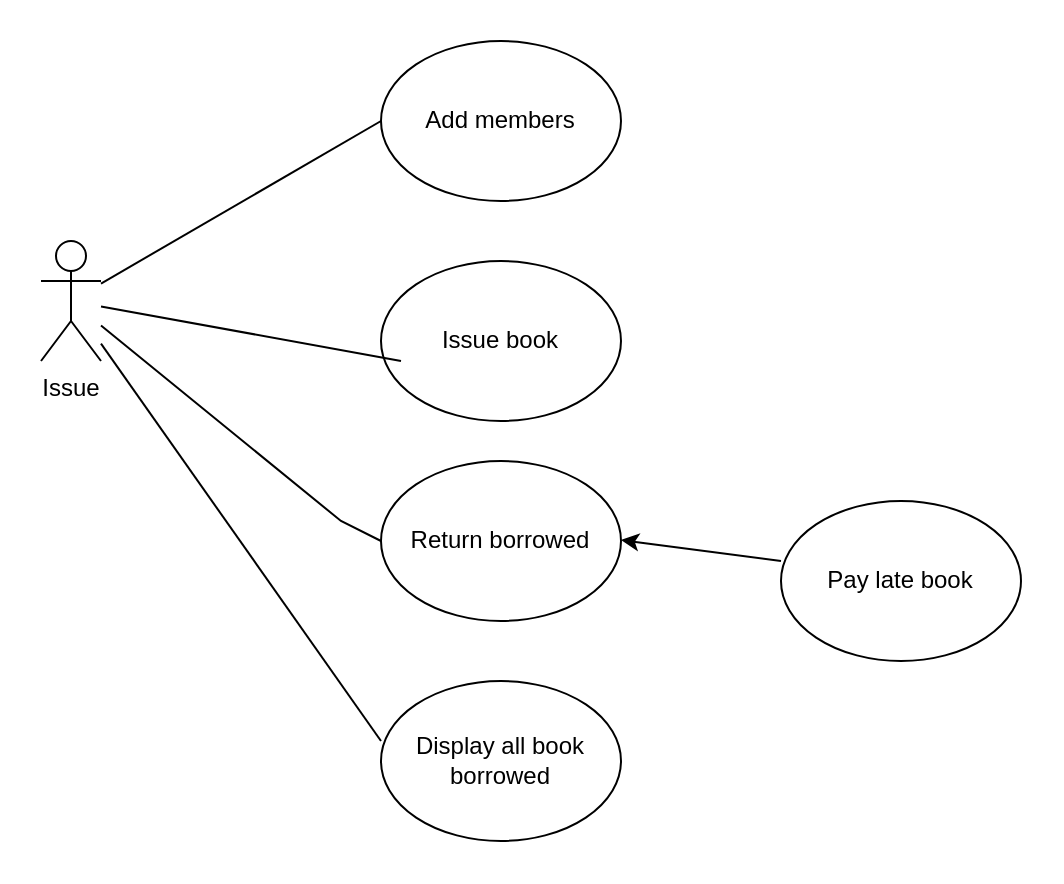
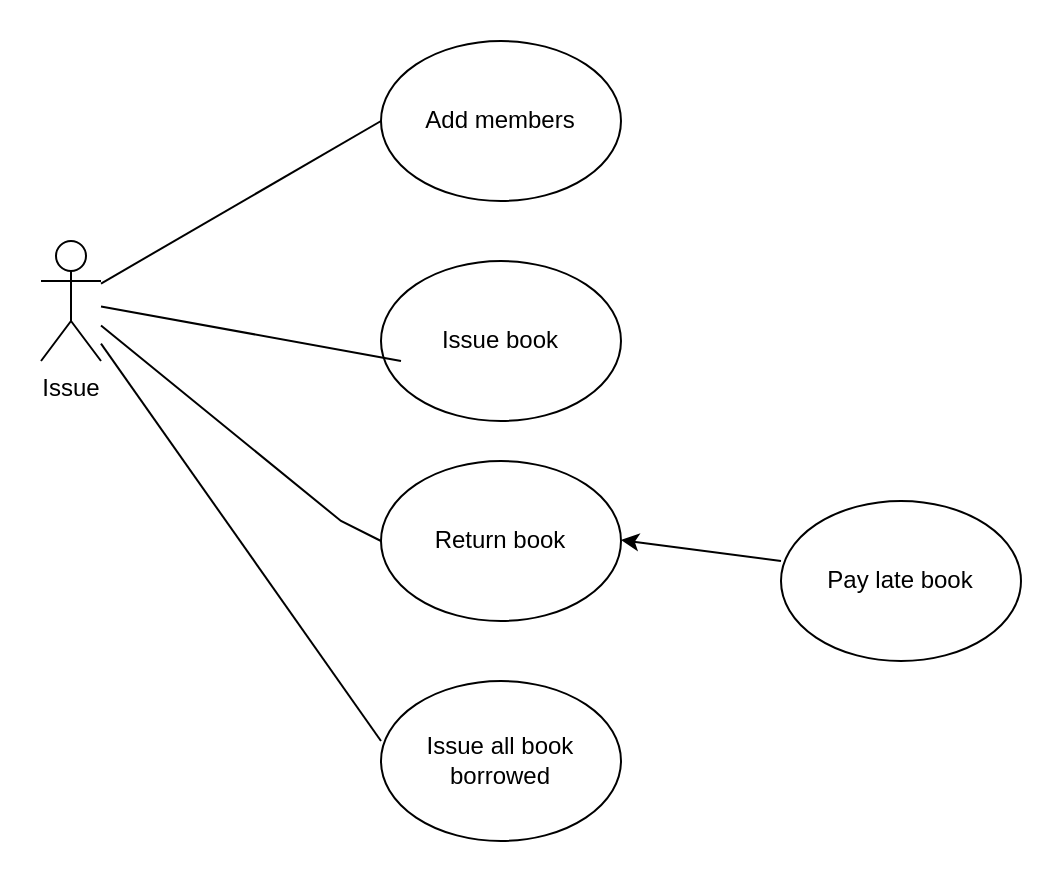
node "Return borrowed": label "Return borrowed" -> "Return book"
node "Display all book borrowed": label "Display all book borrowed" -> "Issue all book borrowed"
